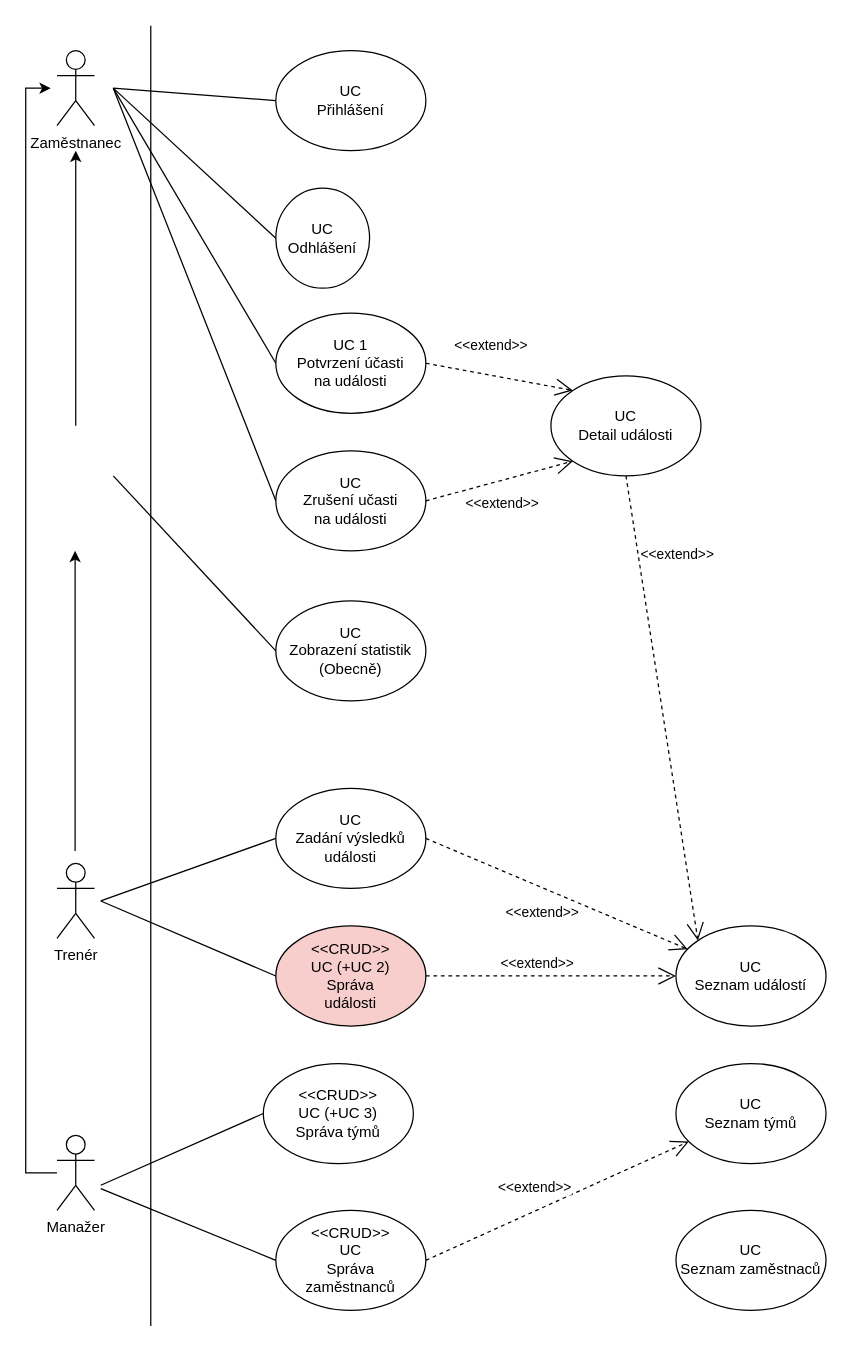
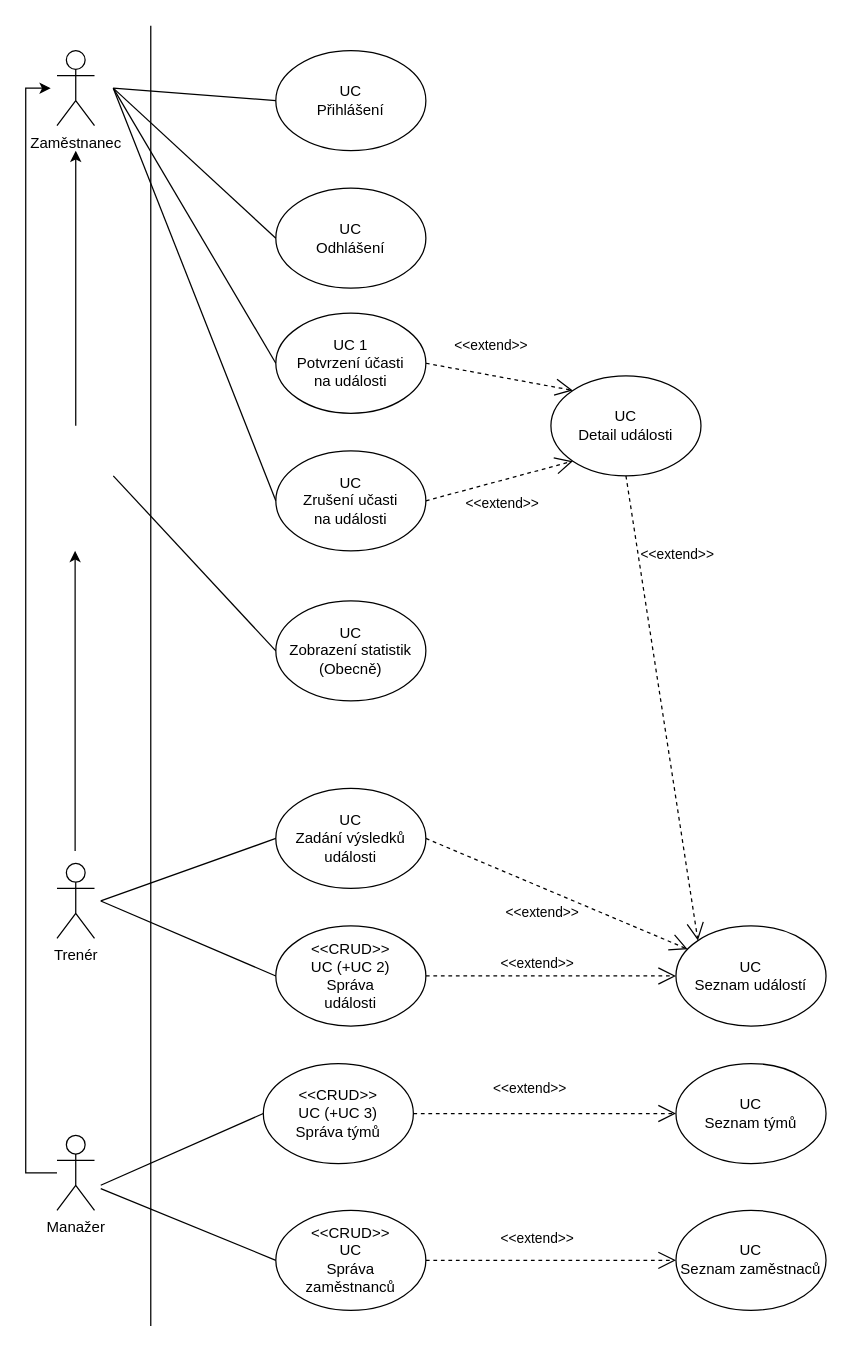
node "UC Odhlášení": size 94x100 -> 150x100
node "<<CRUD>> UC (+UC 2) Správa události": fillcolor #f8cecc -> #ffffff
edge "<<CRUD>> UC (+UC 3) Správa týmů" -> "UC Seznam týmů": added, label "<<extend>>"
edge "<<CRUD>> UC Správa zaměstnanců" -> "UC Seznam týmů": now "<<CRUD>> UC Správa zaměstnanců" -> "UC Seznam zaměstnaců"
